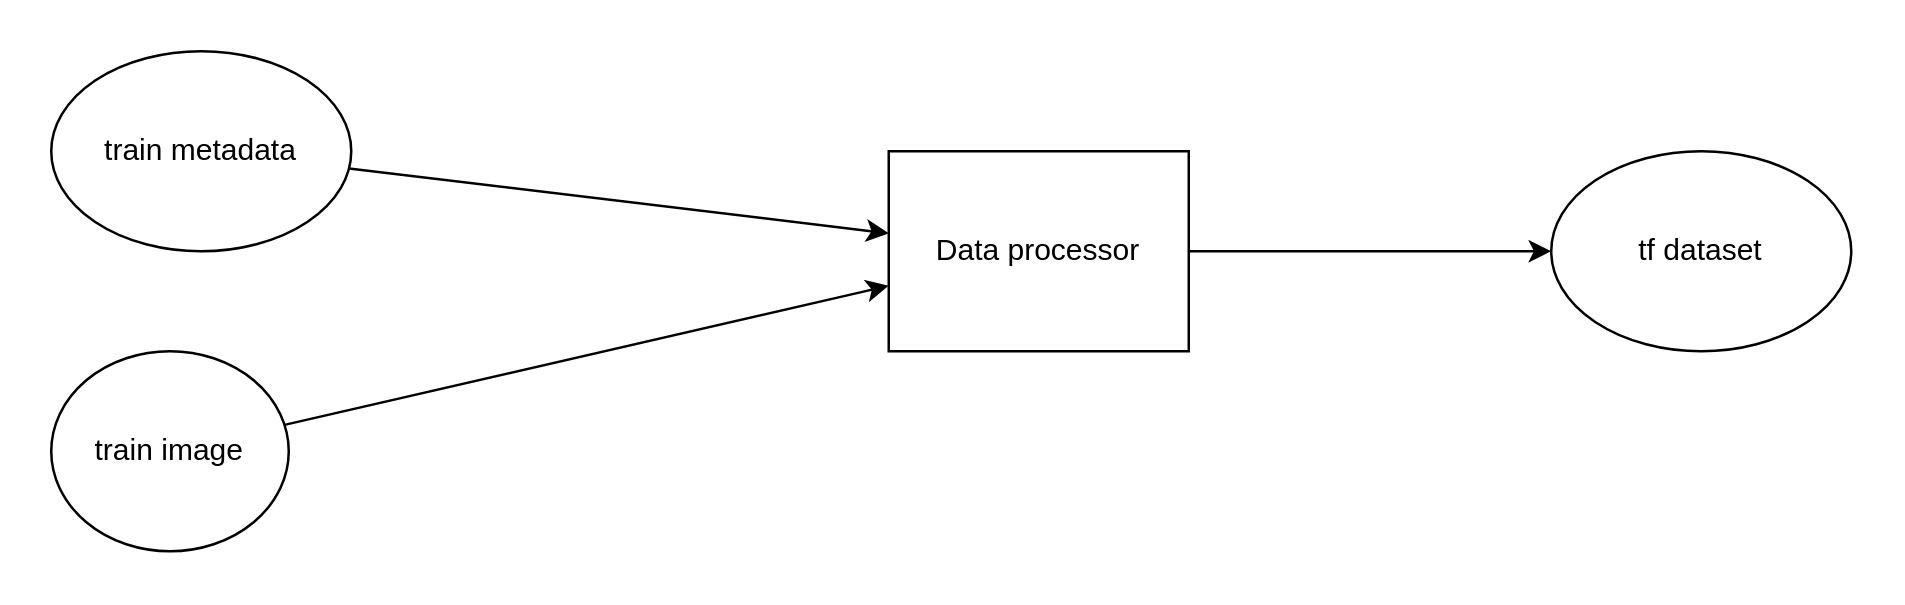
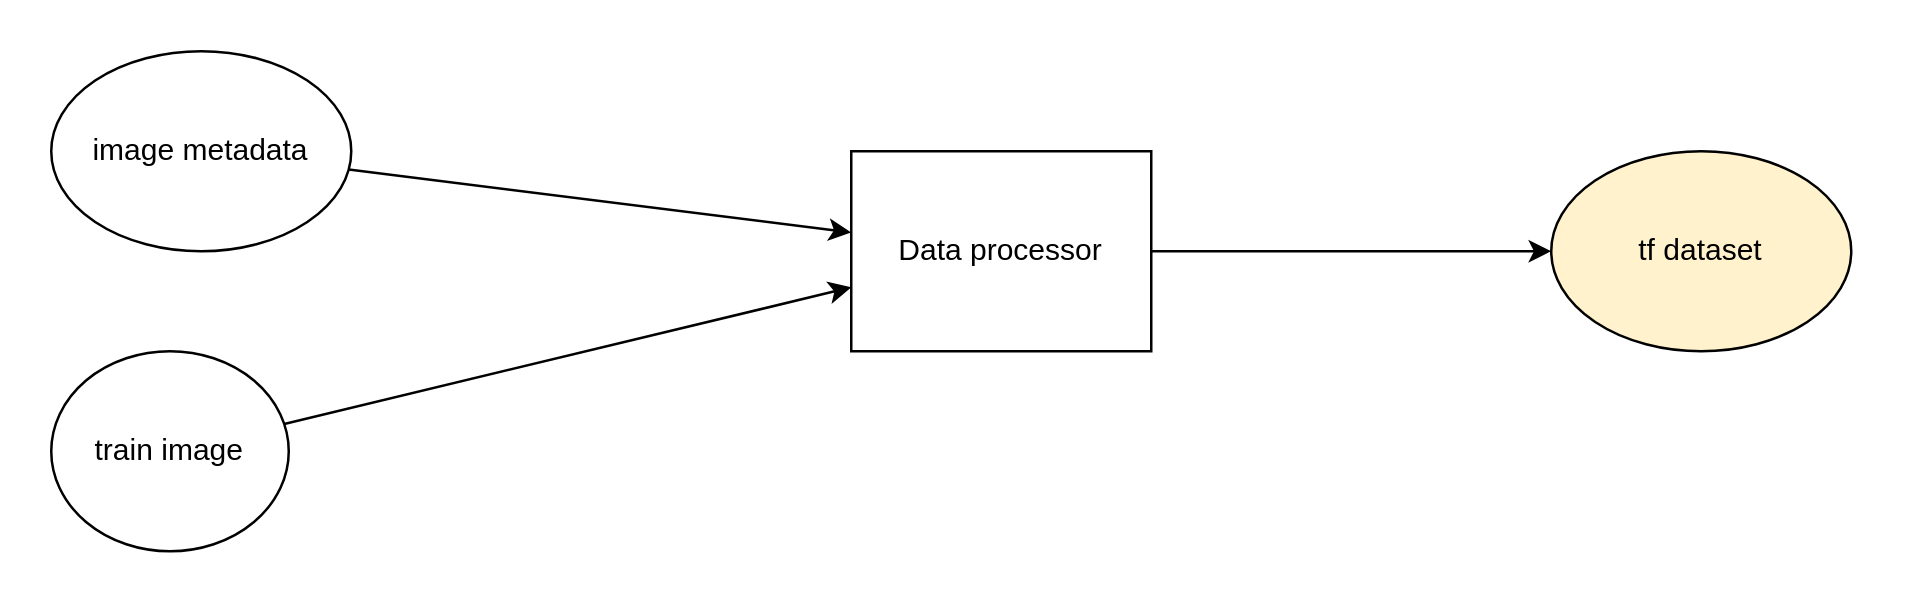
node "train metadata": label "train metadata" -> "image metadata"
node "Data processor": moved (1039, 251) -> (1001, 251)
node "tf dataset": fillcolor #ffffff -> #fff2cc
